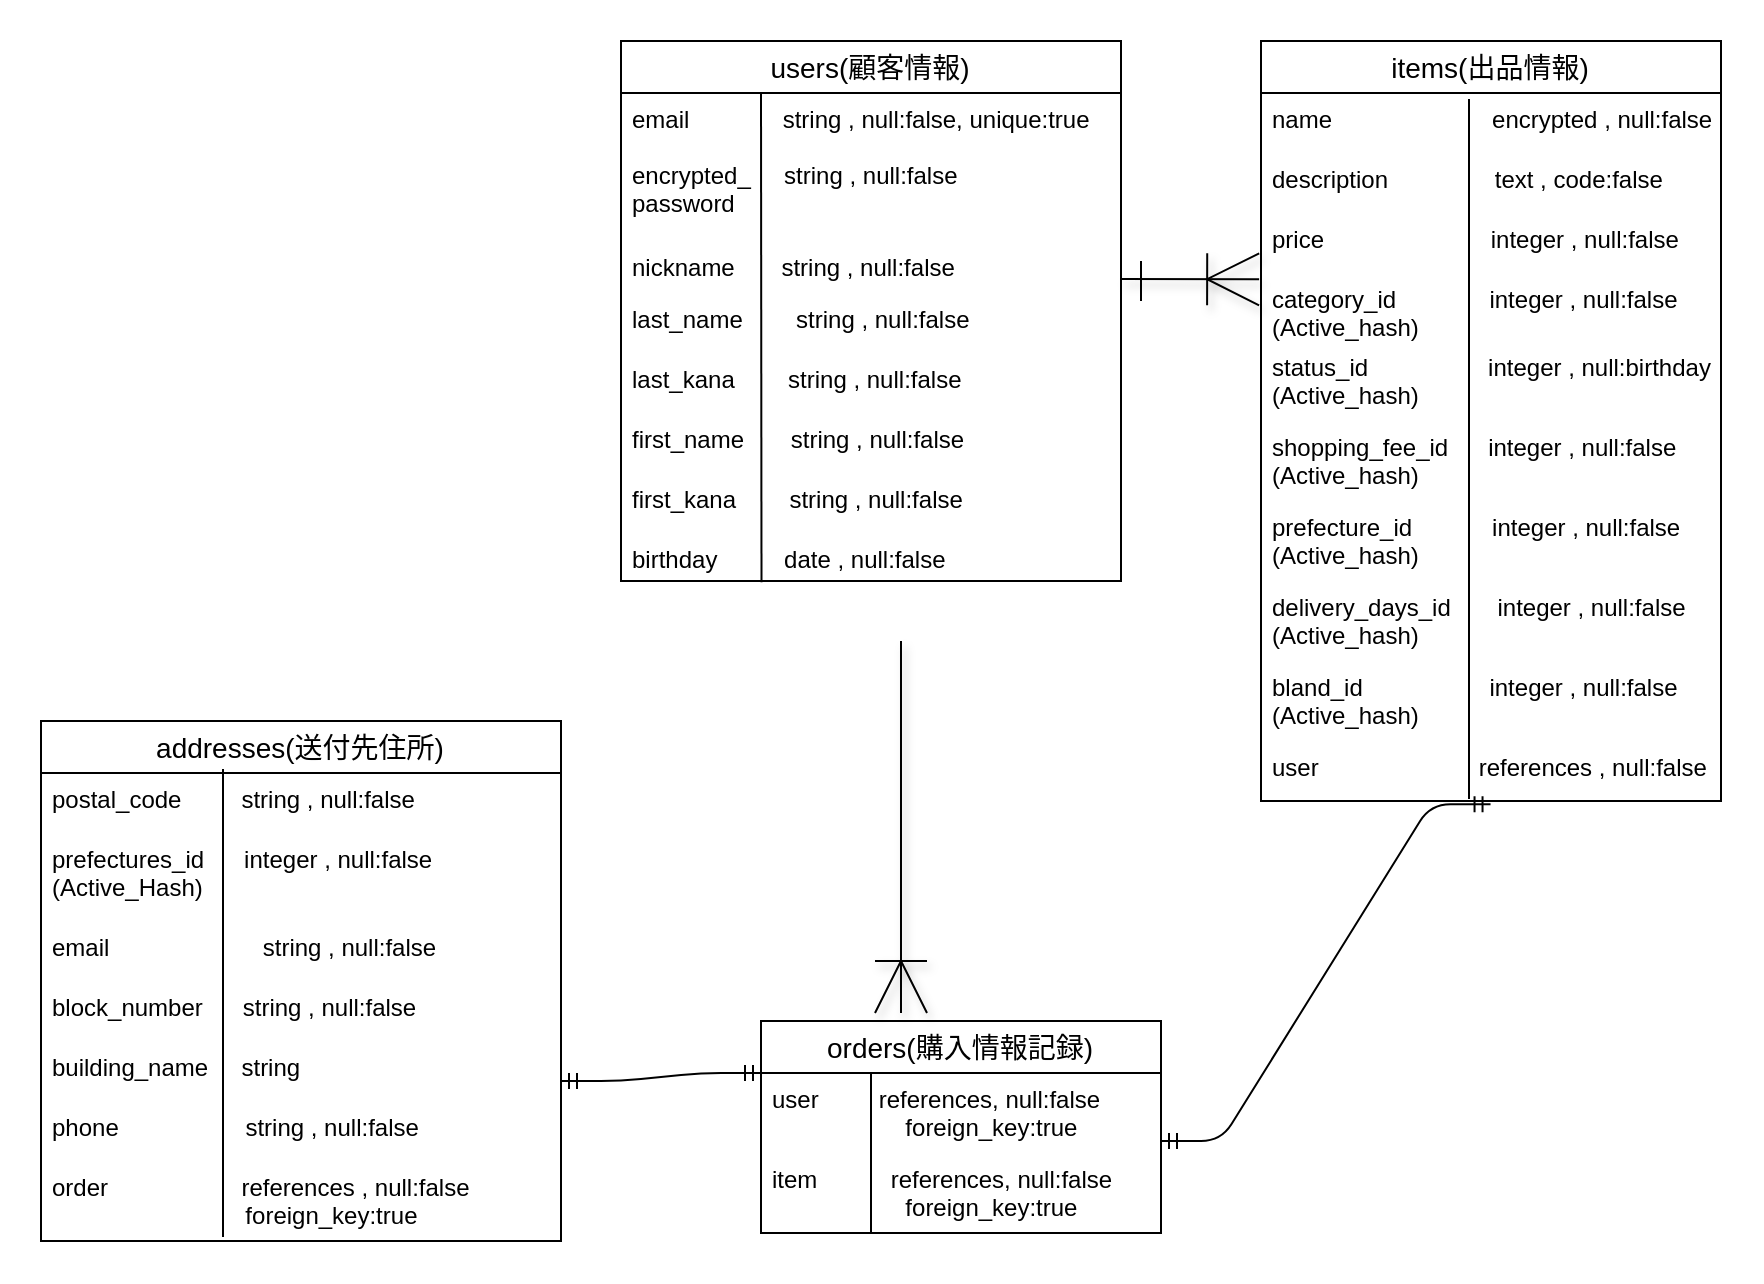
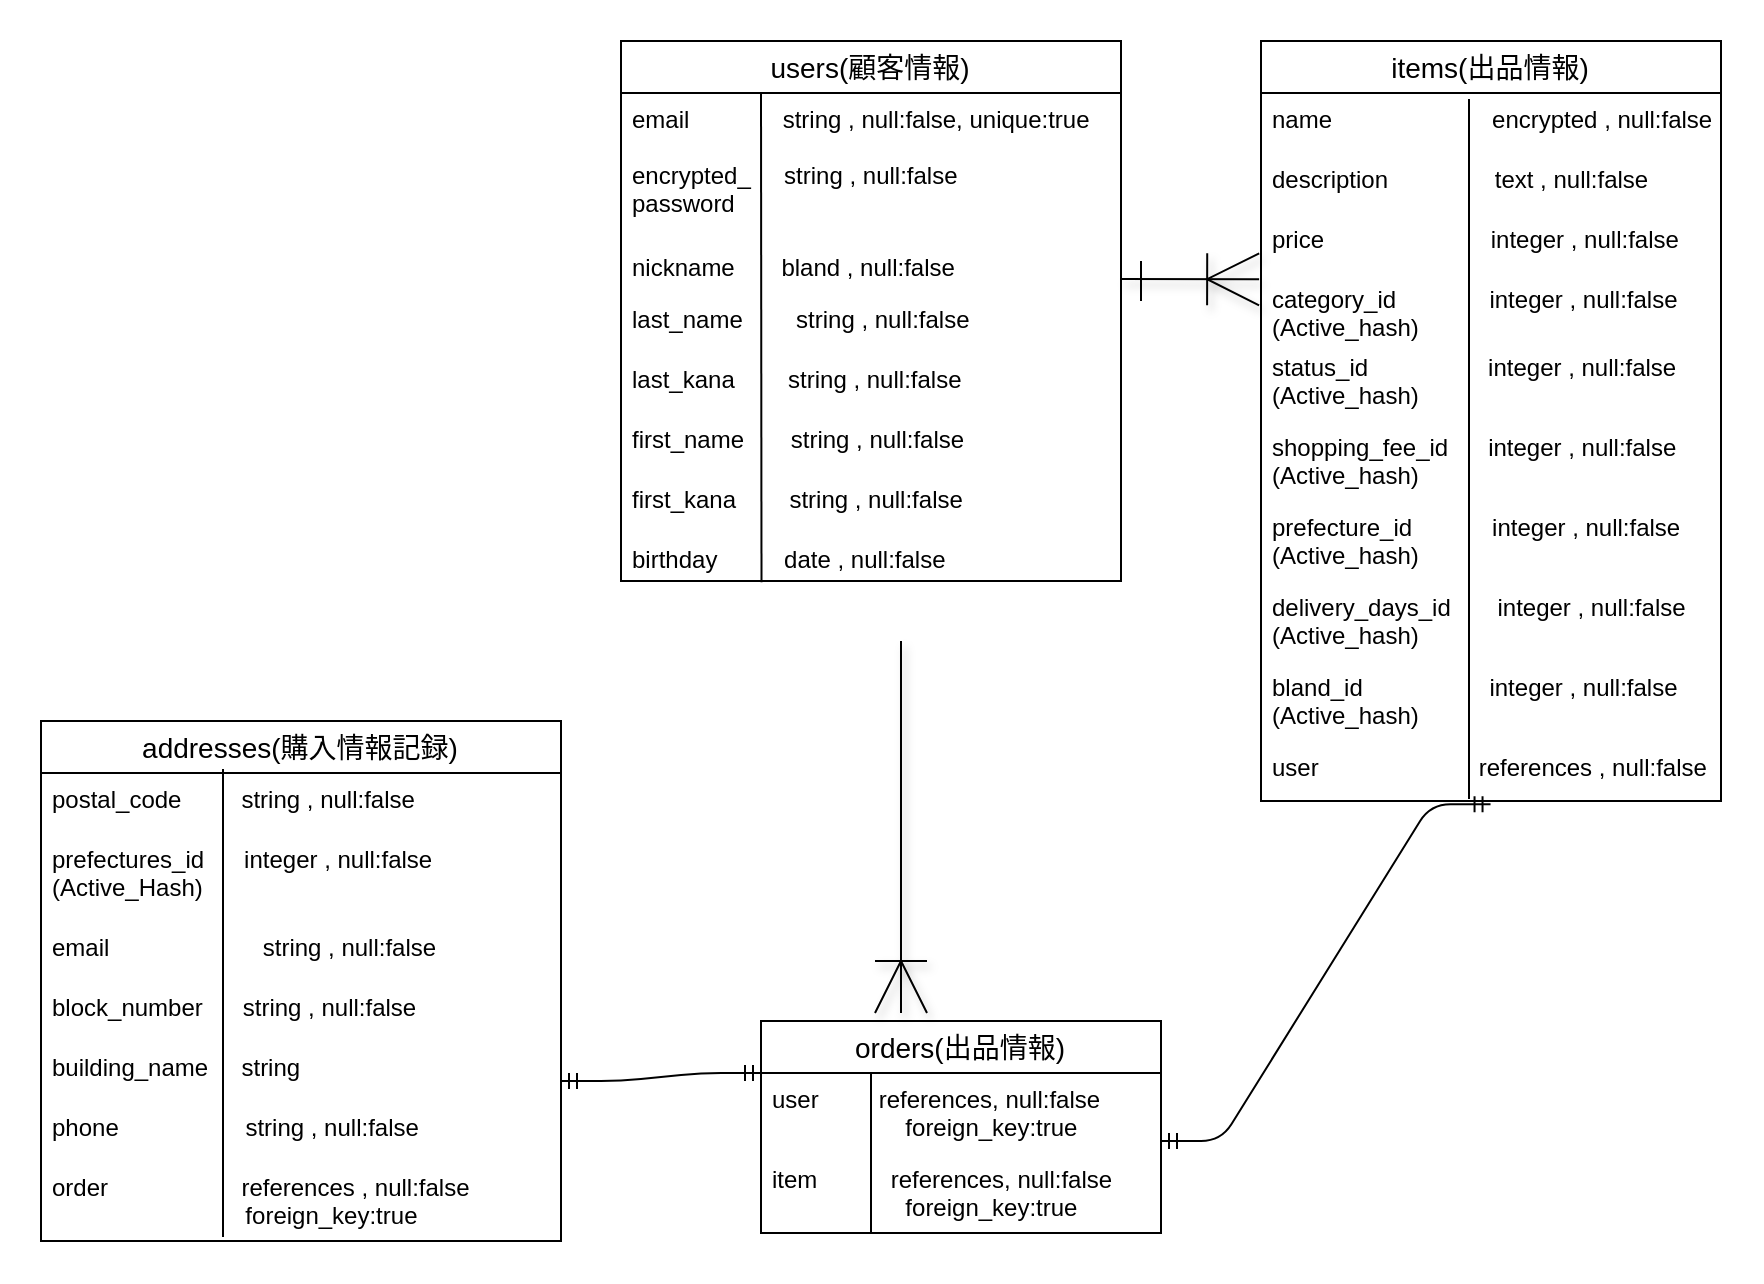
node "description text , code:false": label "description text , code:false" -> "description text , null:false"
node "nickname string , null:false": label "nickname string , null:false" -> "nickname bland , null:false"
node "status_id integer , null:birthday (Active_hash)": label "status_id integer , null:birthday (Active_hash)" -> "status_id integer , null:false (Active_hash)"
node "addresses(送付先住所)": label "addresses(送付先住所)" -> "addresses(購入情報記録)"
node "orders(購入情報記録)": label "orders(購入情報記録)" -> "orders(出品情報)"
